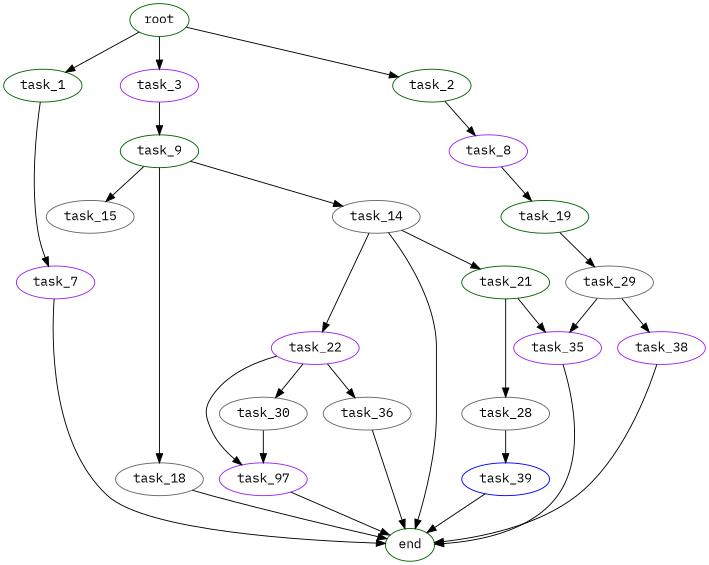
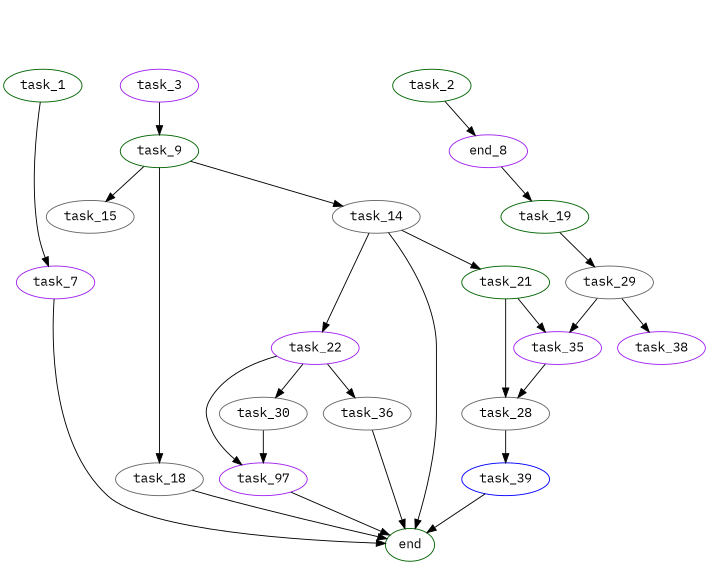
node "root": removed
node "task_8": label "task_8" -> "end_8"
edge "task_38" -> "end": removed
edge "task_35" -> "end": now "task_35" -> "task_28"
